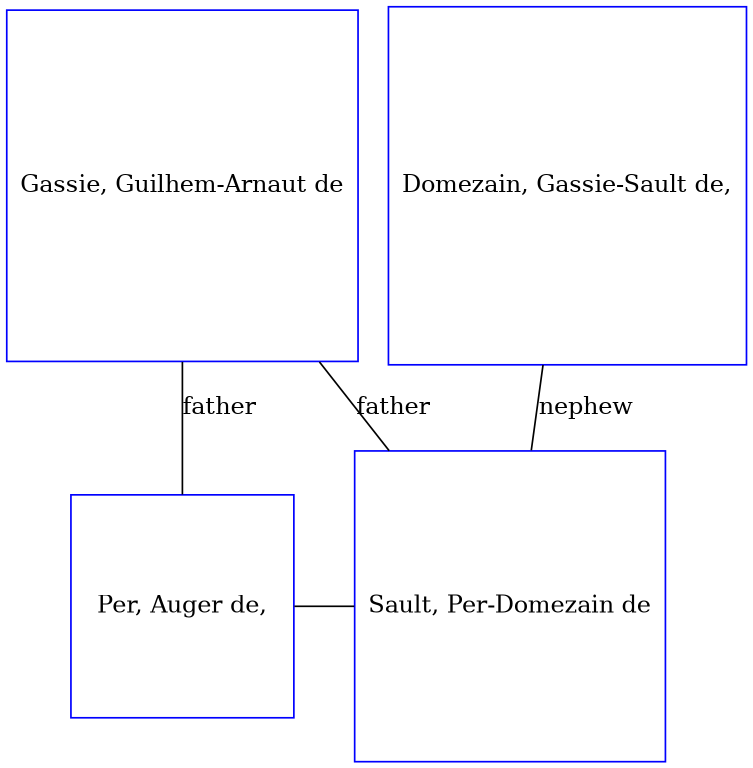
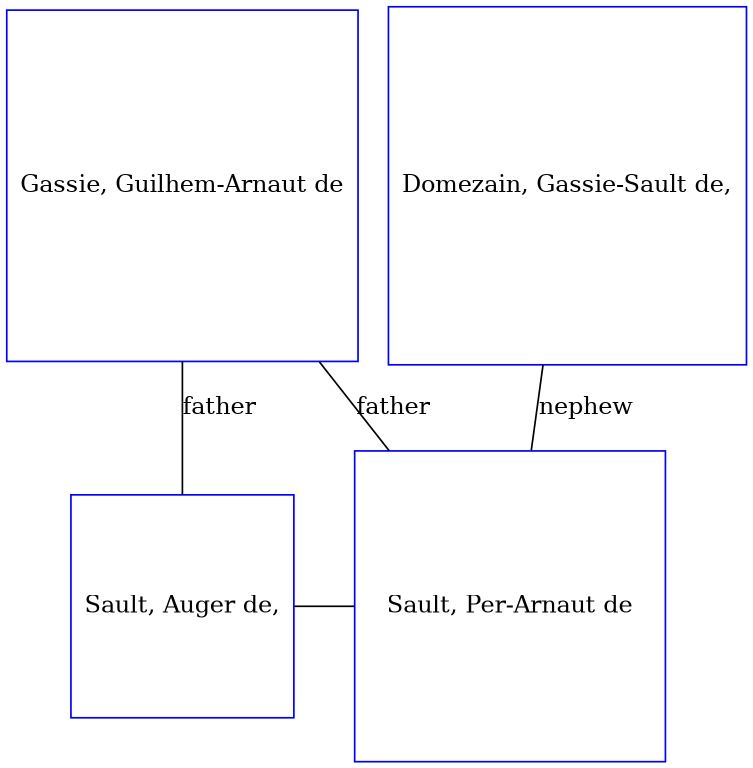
node "Per, Auger de,": label "Per, Auger de," -> "Sault, Auger de,"
node "Sault, Per-Domezain de": label "Sault, Per-Domezain de" -> "Sault, Per-Arnaut de"
